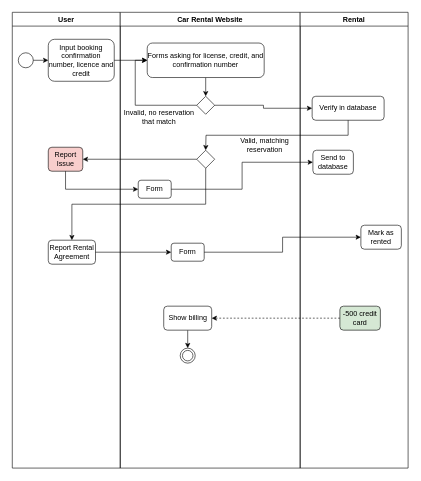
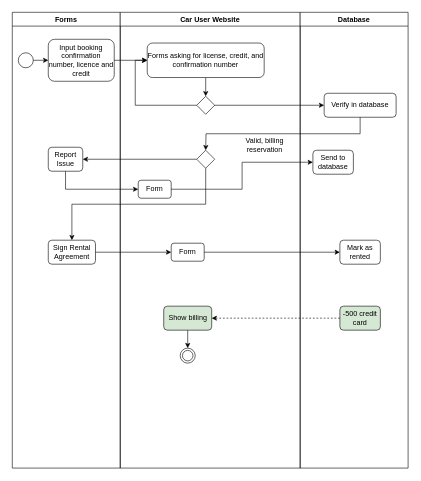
node "User": label "User" -> "Forms"
node "Car Rental Website": label "Car Rental Website" -> "Car User Website"
node "Rental": label "Rental" -> "Database"
node "Verify in database": moved (348, 108) -> (360, 105)
node "Invalid, no reservation that match": removed
node "Valid, matching reservation": label "Valid, matching reservation" -> "Valid, billing reservation"
node "Report Issue": fillcolor #f8cecc -> #ffffff
node "Mark as rented": moved (381, 237) -> (360, 252)
node "Report Rental Agreement": label "Report Rental Agreement" -> "Sign Rental Agreement"
node "Show billing": fillcolor #ffffff -> #d5e8d4
